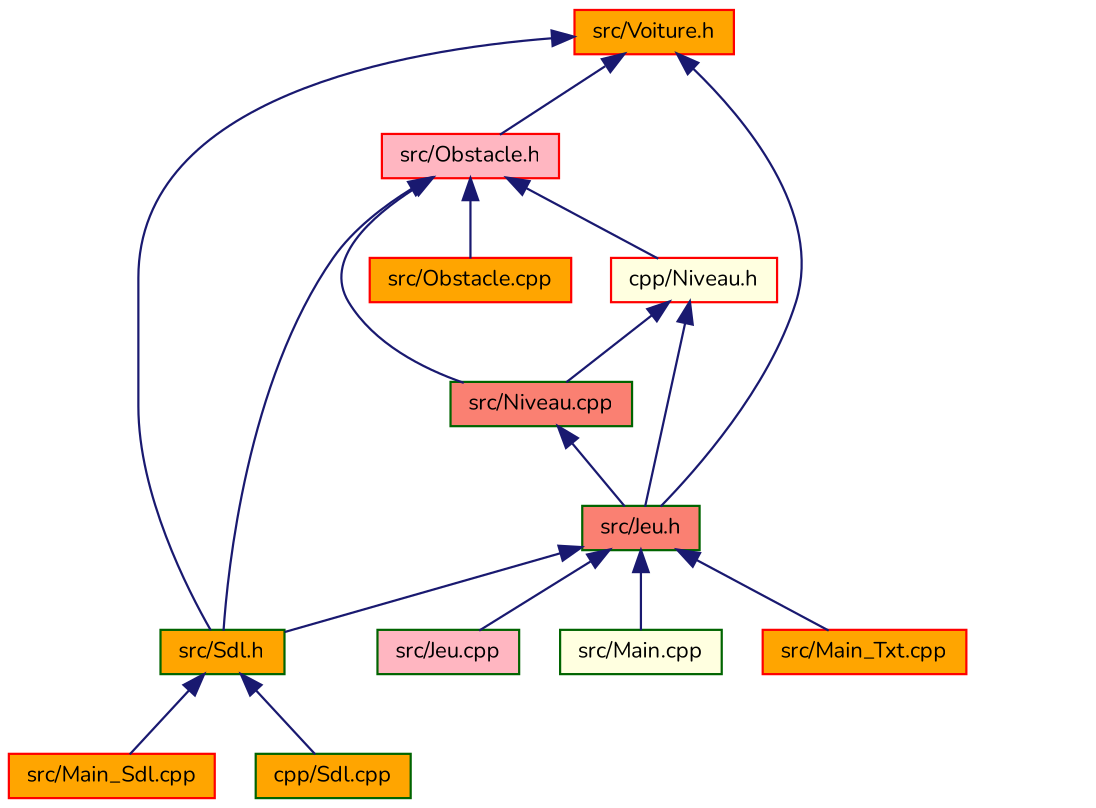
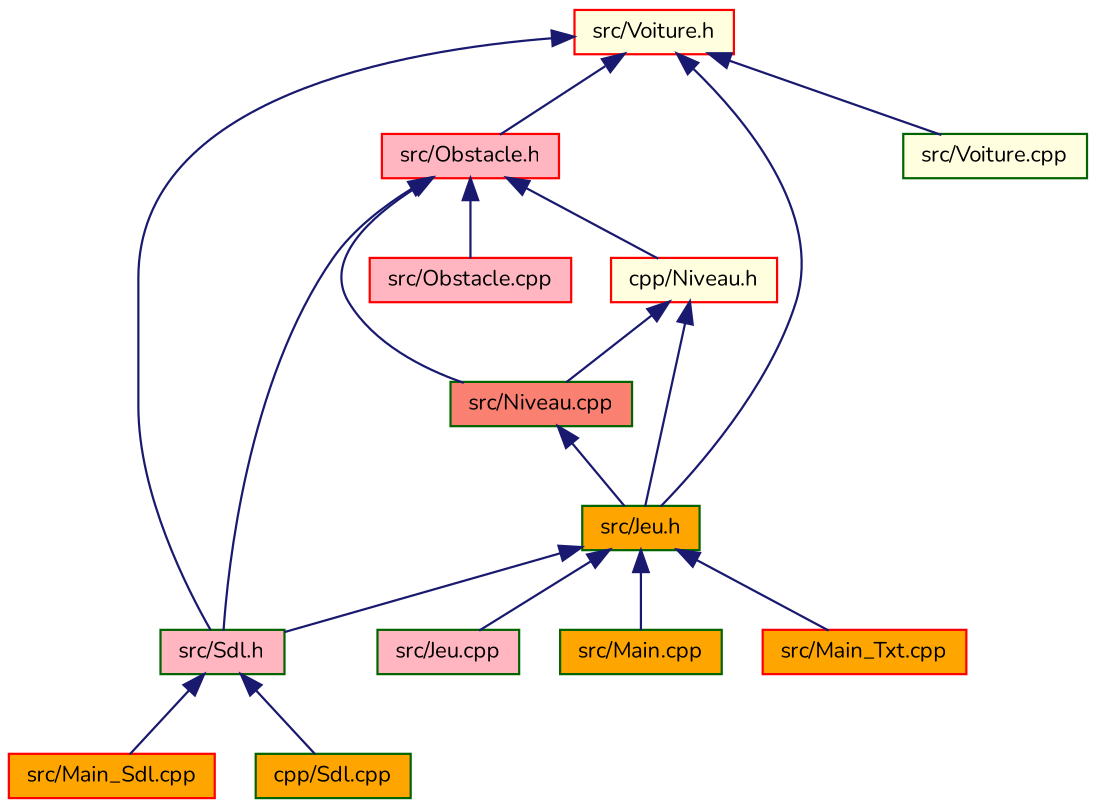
node "src/Voiture.h": fillcolor orange -> lightyellow
node "src/Voiture.cpp": added
node "src/Obstacle.cpp": fillcolor orange -> lightpink
node "src/Jeu.h": fillcolor salmon -> orange
node "src/Sdl.h": fillcolor orange -> lightpink
node "src/Main.cpp": fillcolor lightyellow -> orange
